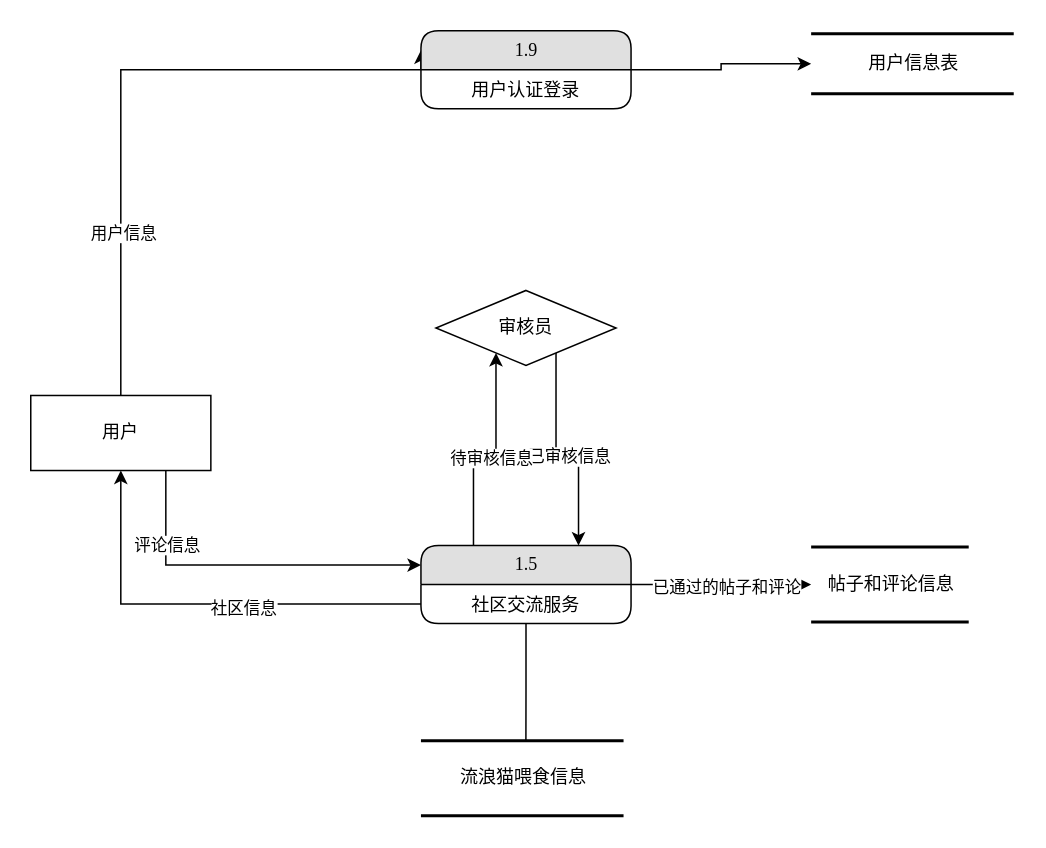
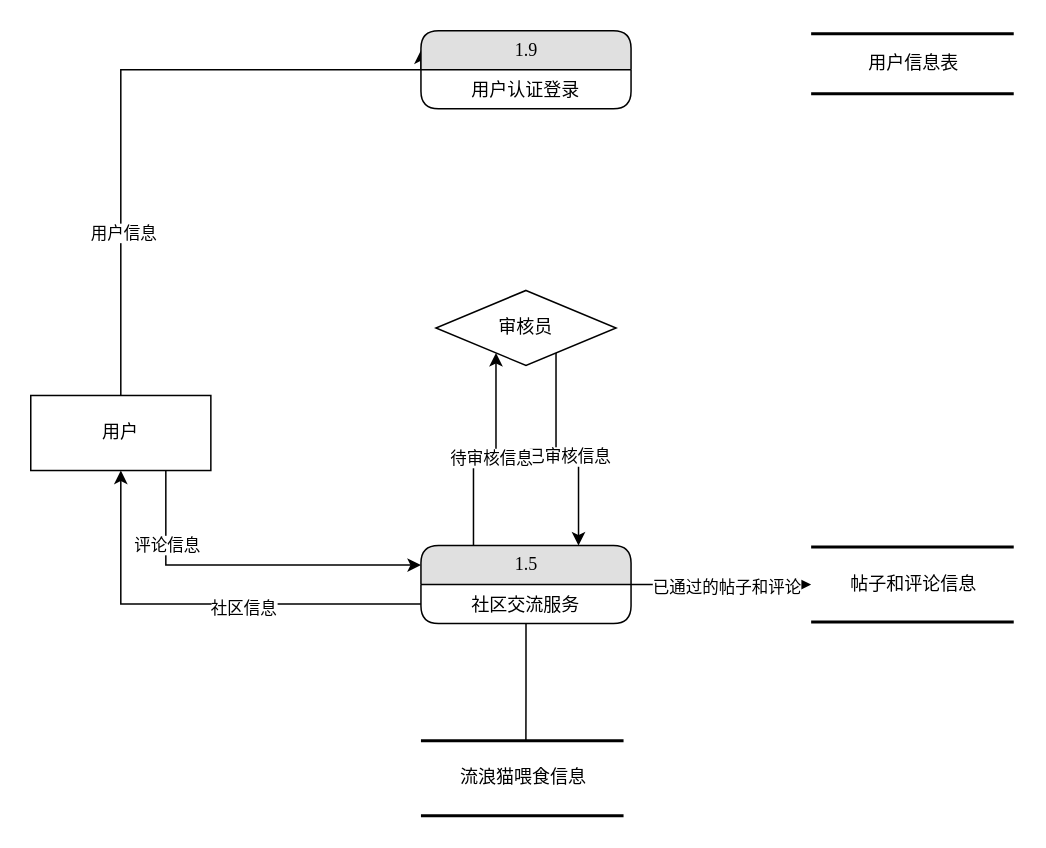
edge "1.9" -> "用户信息表": removed
node "帖子和评论信息": size 158x75 -> 203x75
